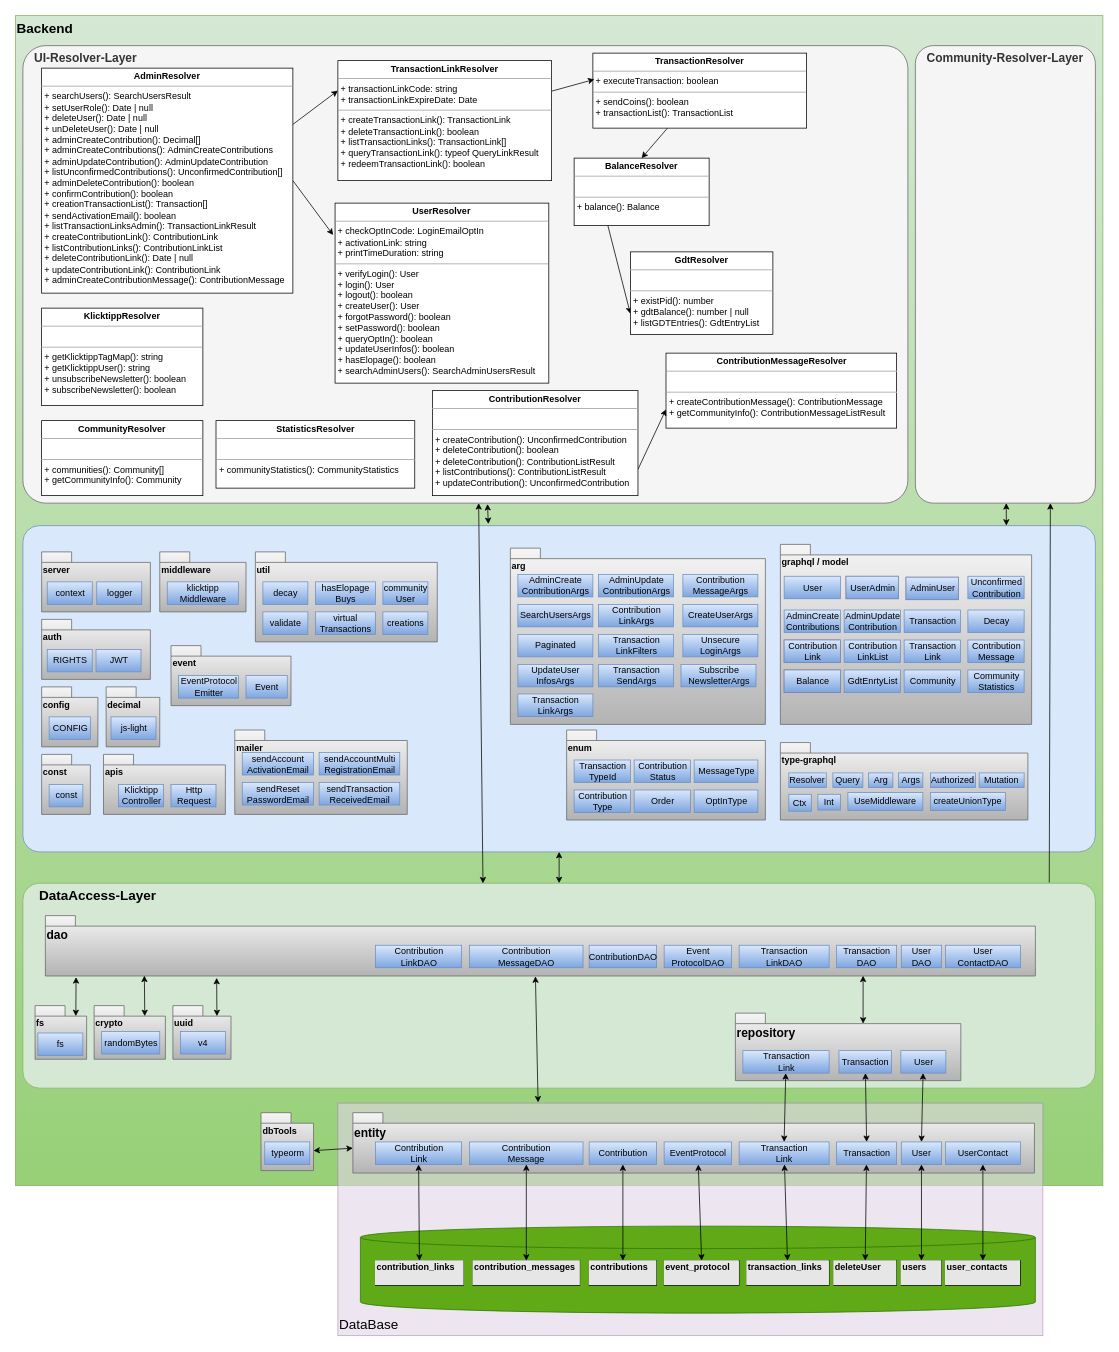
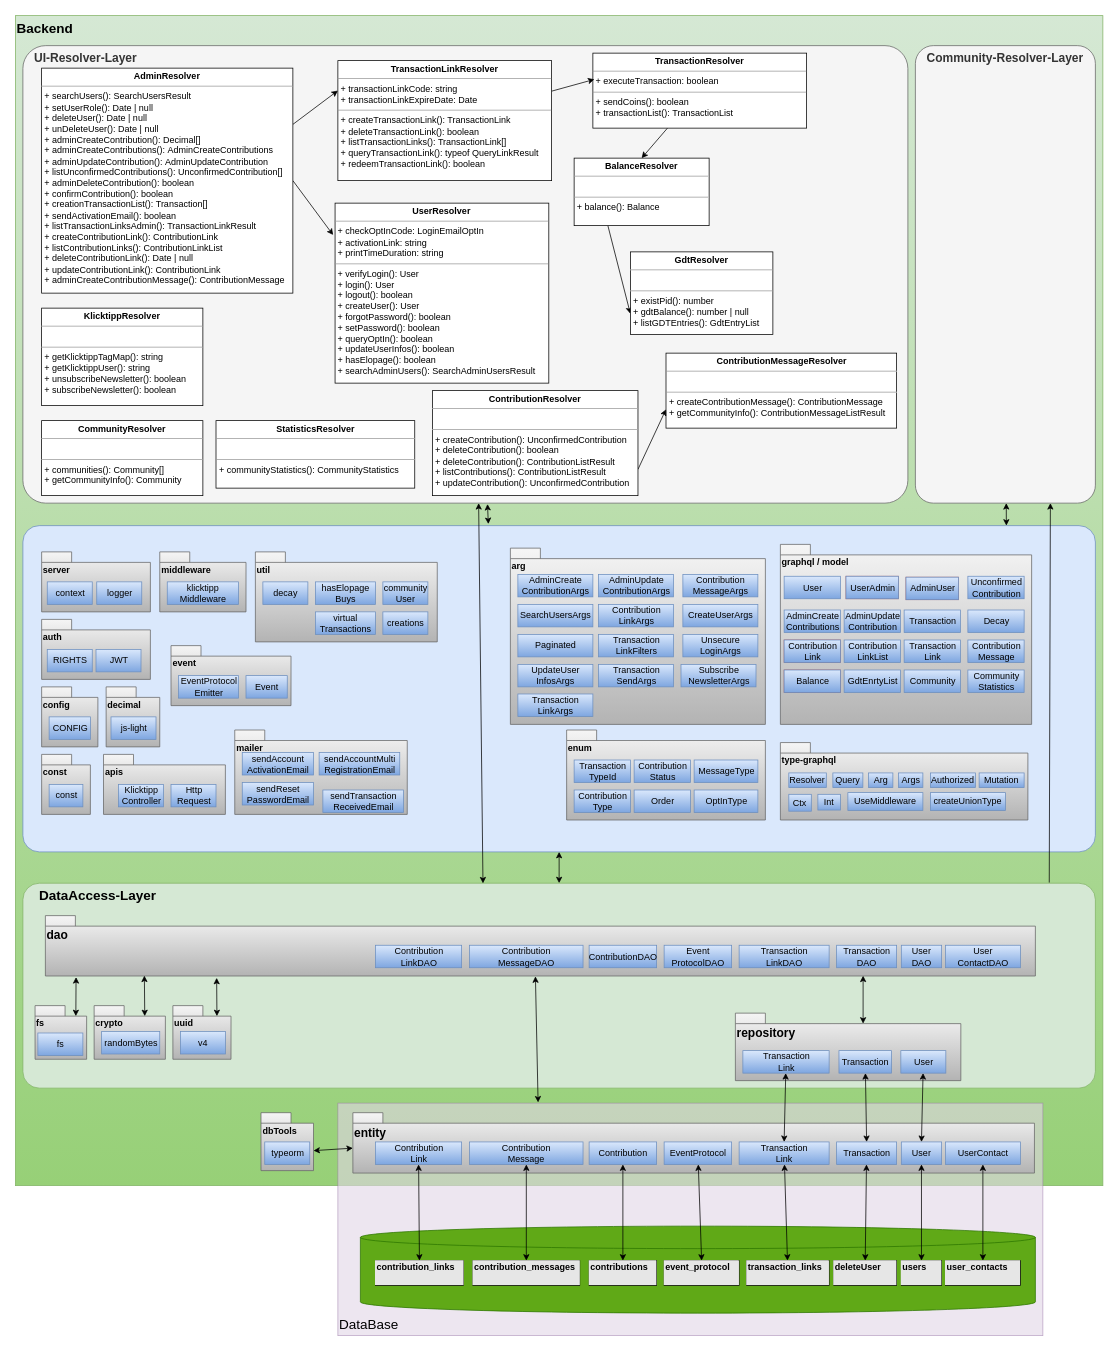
node "validate": removed
node "sendTransaction ReceivedEmail": moved (359, 794) -> (363, 801)
